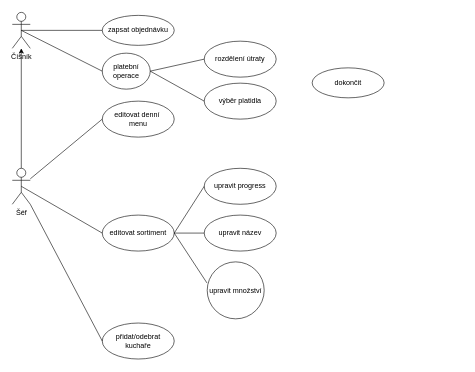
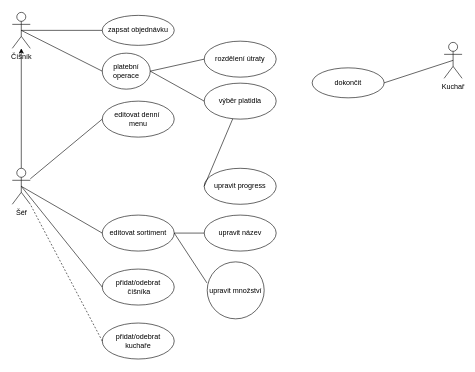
node "Kuchař": added
edge "Kuchař" -- "dokončit": added
edge "upravit progress" -- "editovat sortiment": now "upravit progress" -- "výběr platidla"
edge "Šéf" -- "přidat/odebrat číšníka": added
edge "Šéf" -- "přidat/odebrat kuchaře": style solid -> dashed
node "přidat/odebrat číšníka": added
